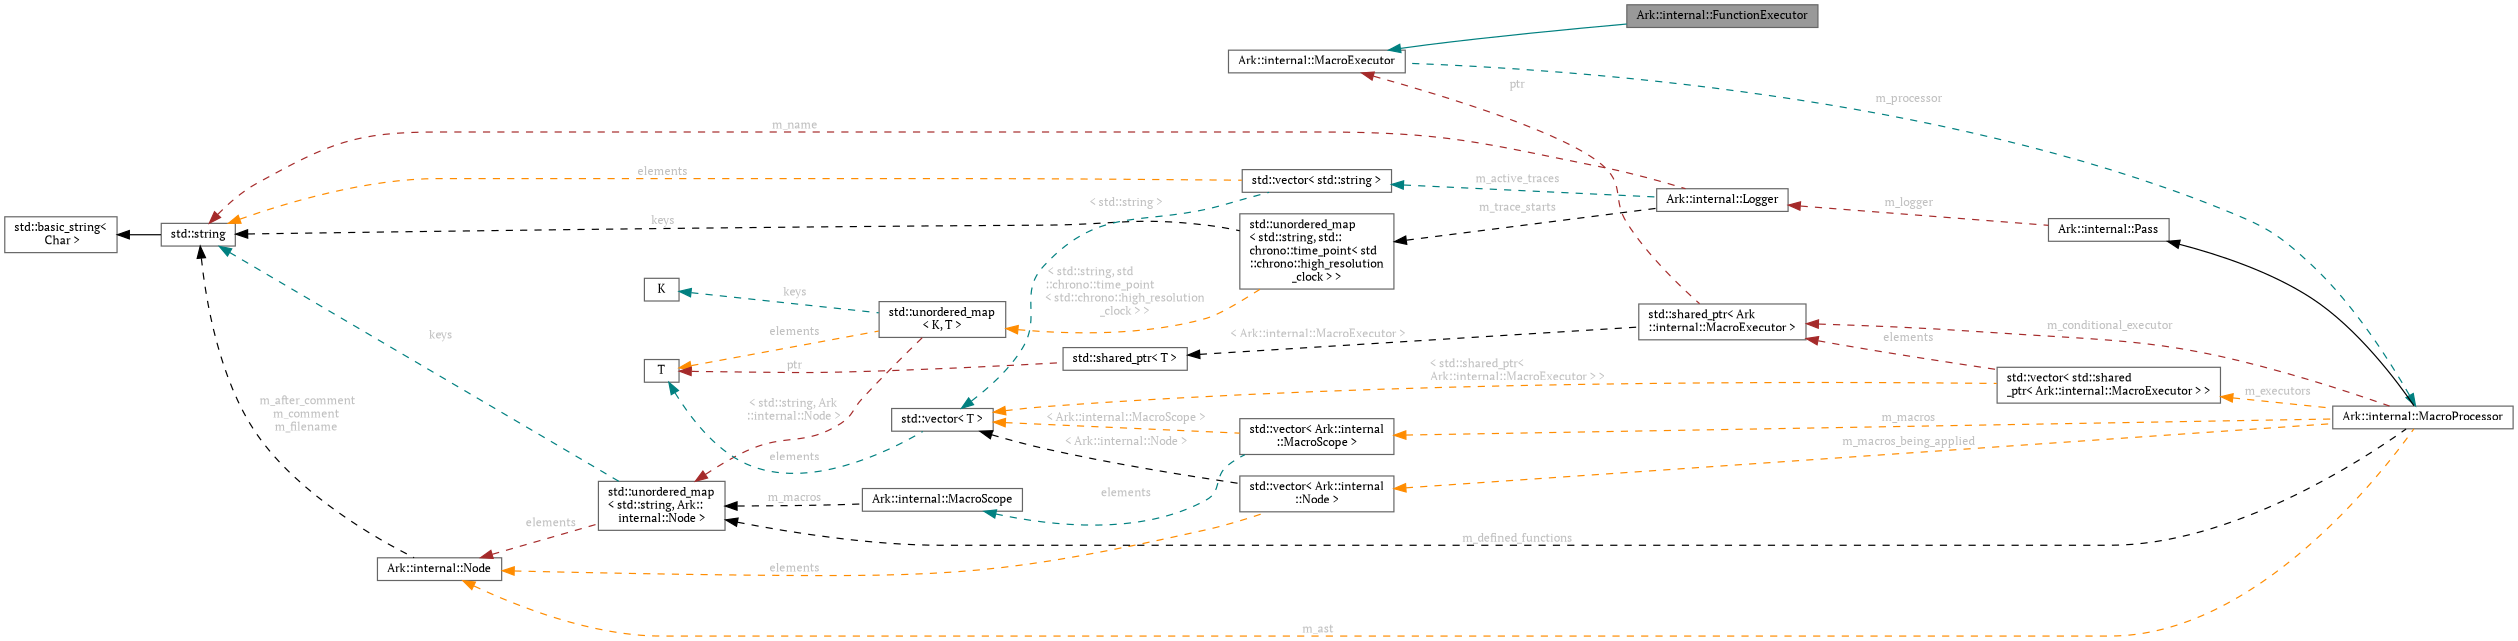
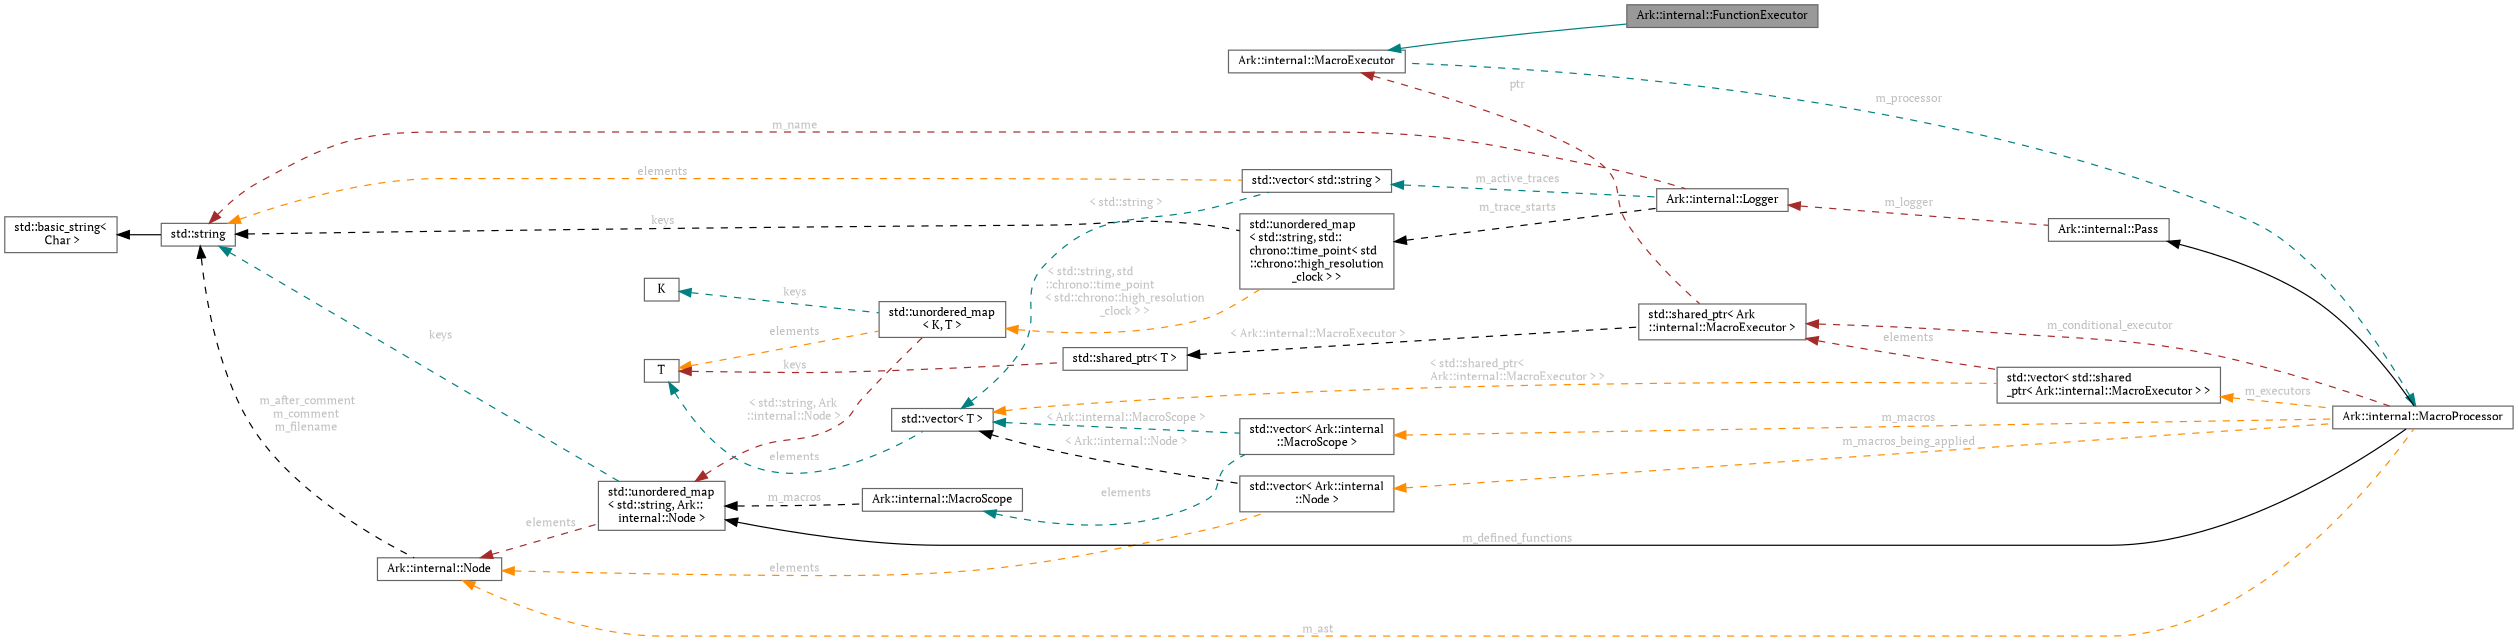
edge "std::shared_ptr< T >" -> "T": label " ptr" -> " keys"
edge "std::vector< Ark::internal ::MacroScope >" -> "std::vector< T >": color darkorange -> teal
edge "Ark::internal::MacroProcessor" -> "std::unordered_map < std::string, Ark:: internal::Node >": style dashed -> solid
